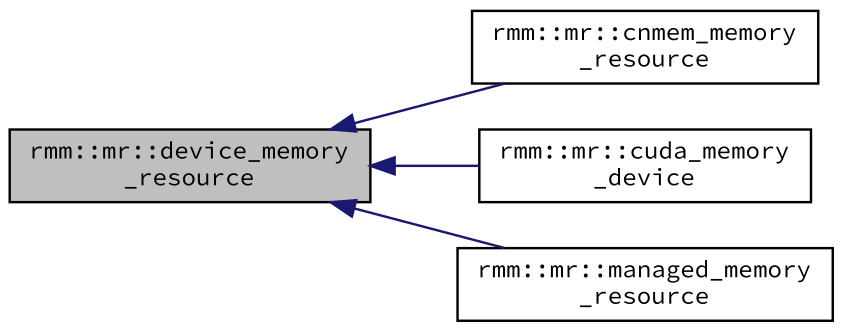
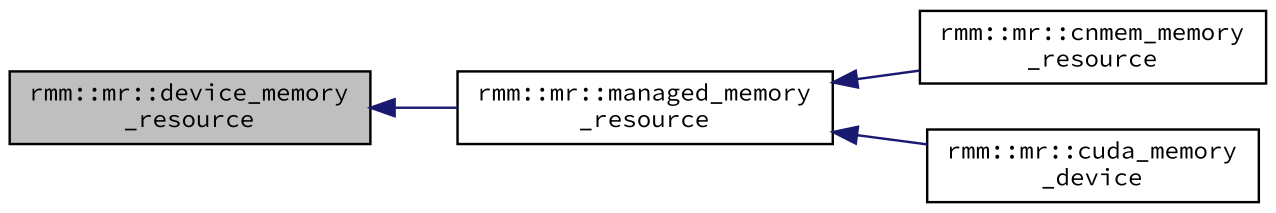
edge "rmm::mr::cnmem_memory _resource" -> "rmm::mr::device_memory _resource": now "rmm::mr::cnmem_memory _resource" -> "rmm::mr::managed_memory _resource"
edge "rmm::mr::cuda_memory _device" -> "rmm::mr::device_memory _resource": now "rmm::mr::cuda_memory _device" -> "rmm::mr::managed_memory _resource"
